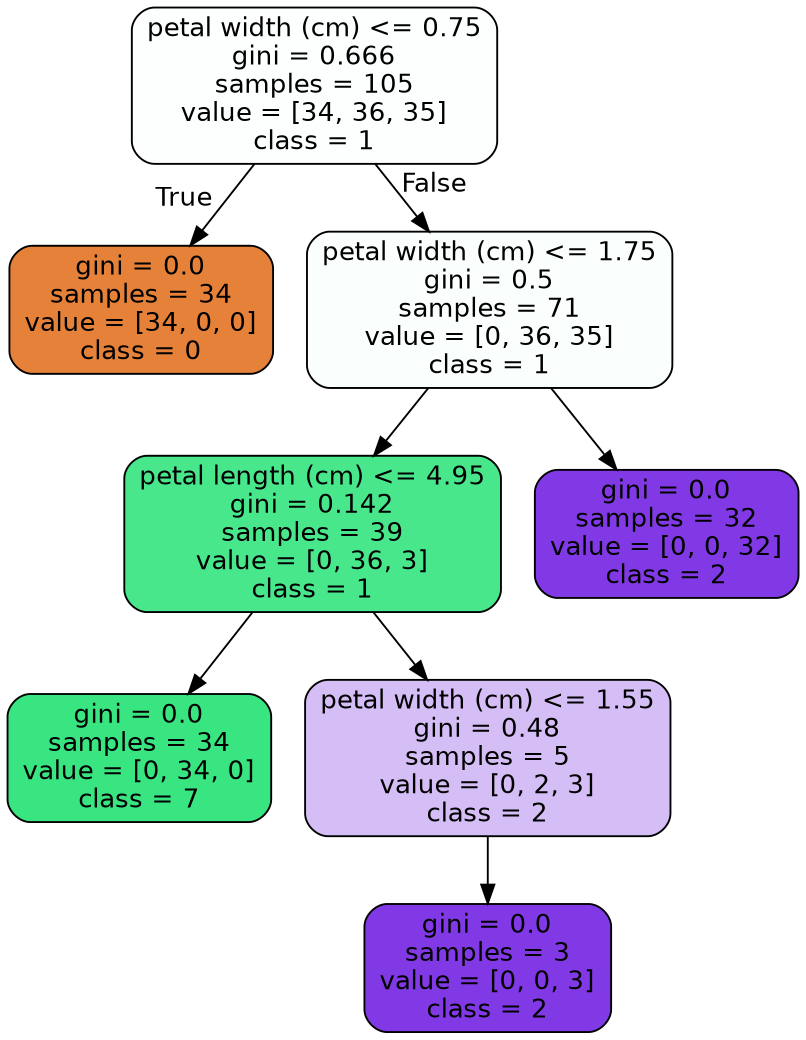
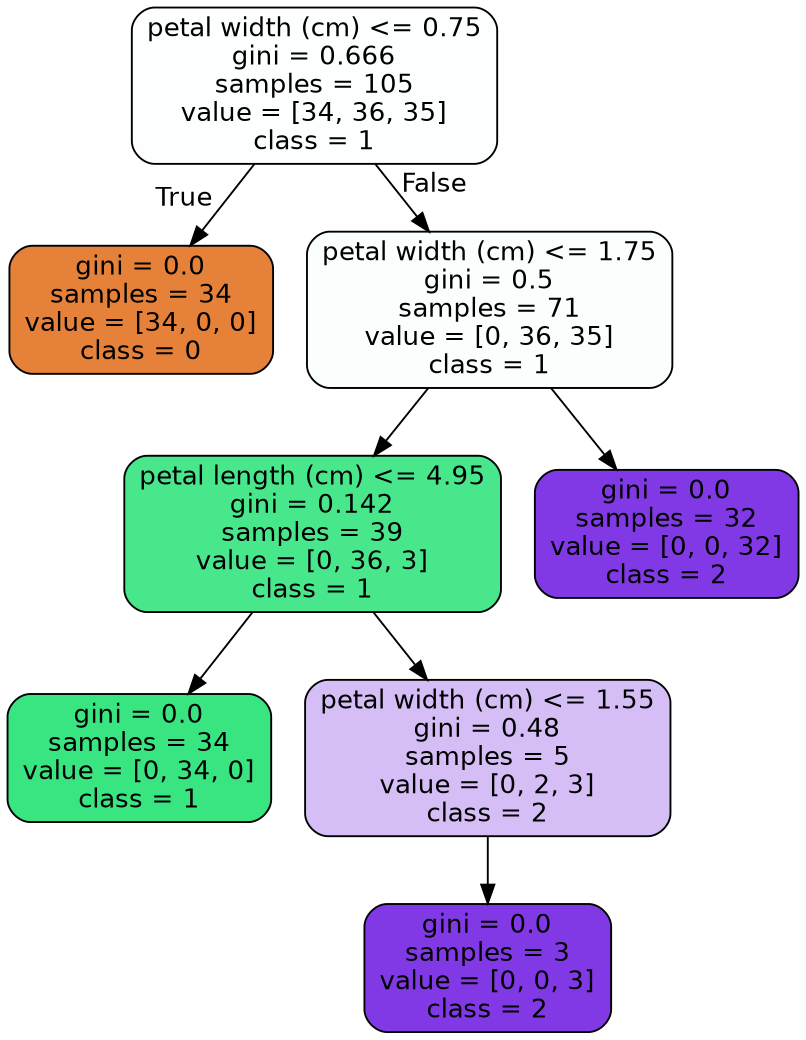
node "gini = 0.0 samples = 34 value = [0, 34, 0] class = 7": label "gini = 0.0 samples = 34 value = [0, 34, 0] class = 7" -> "gini = 0.0 samples = 34 value = [0, 34, 0] class = 1"
